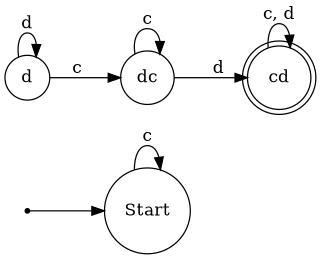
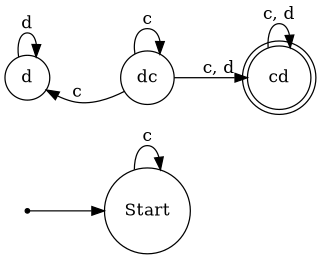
edge "dc" -> "cd": label "d" -> "c, d"
edge "d" -> "dc": reversed
